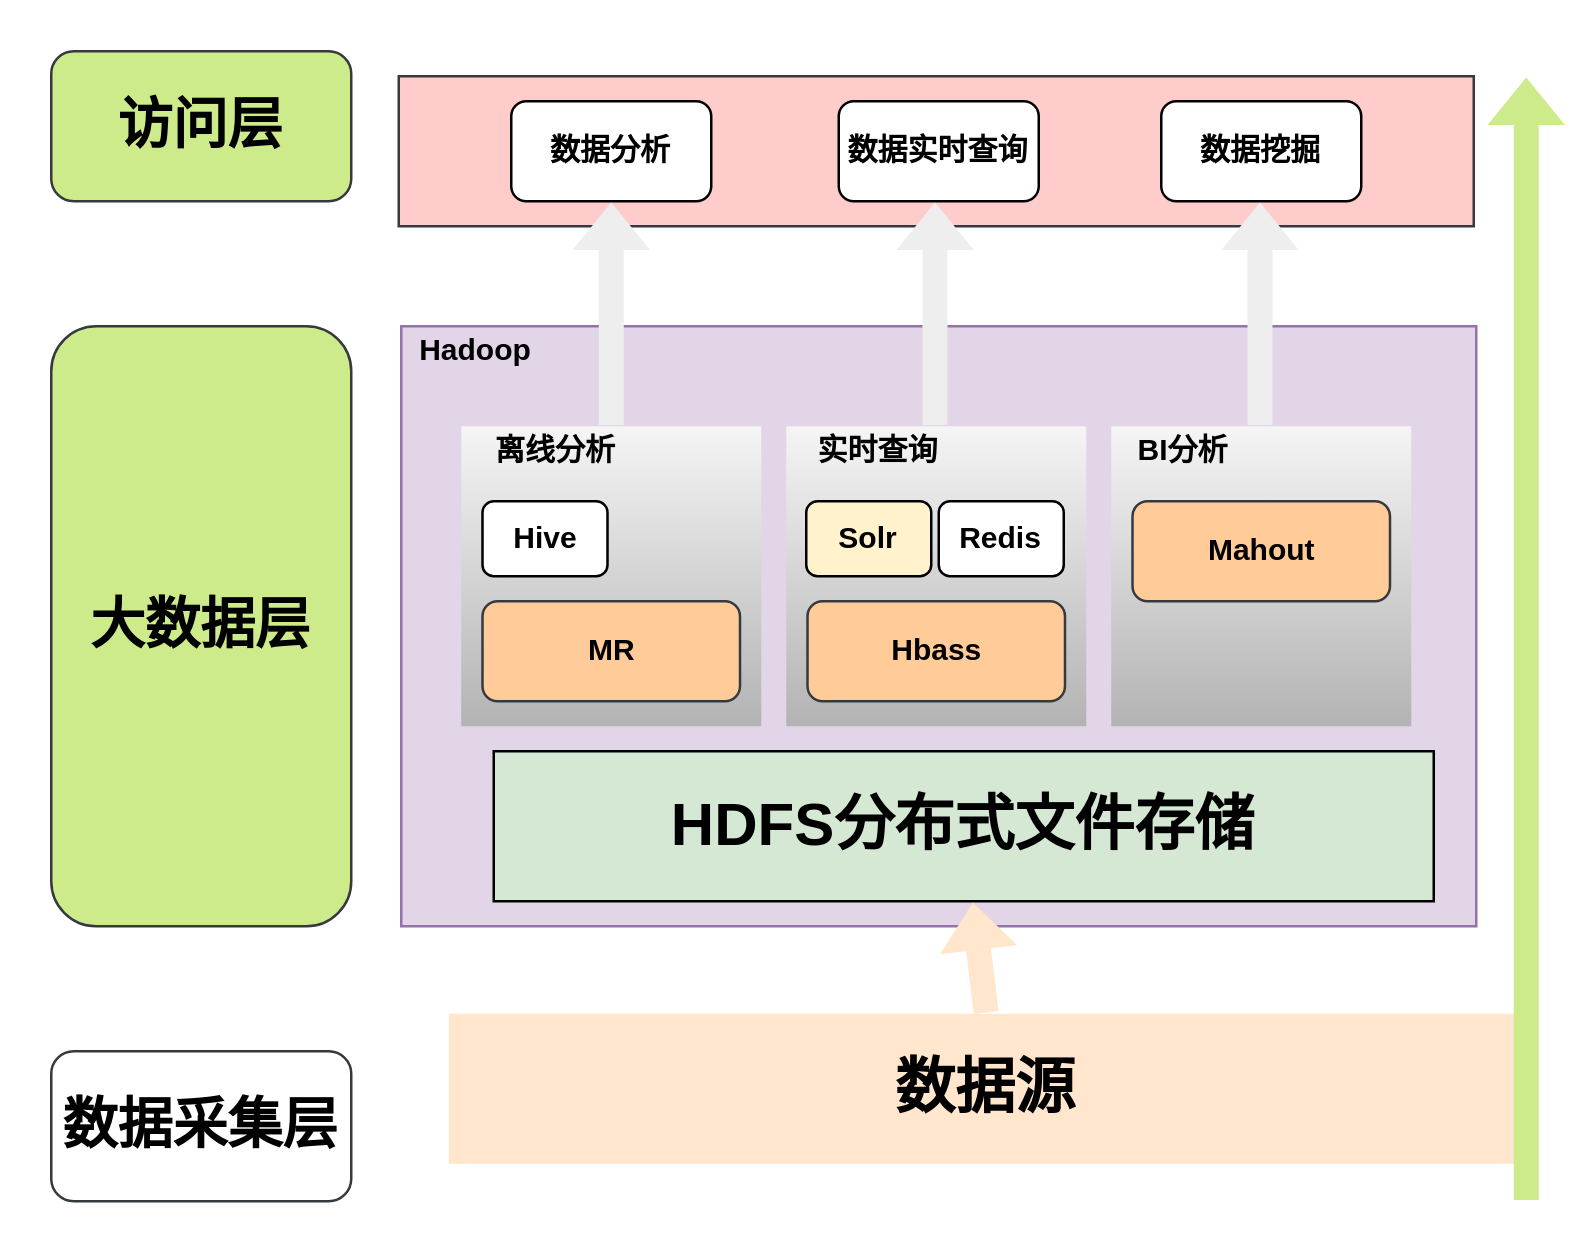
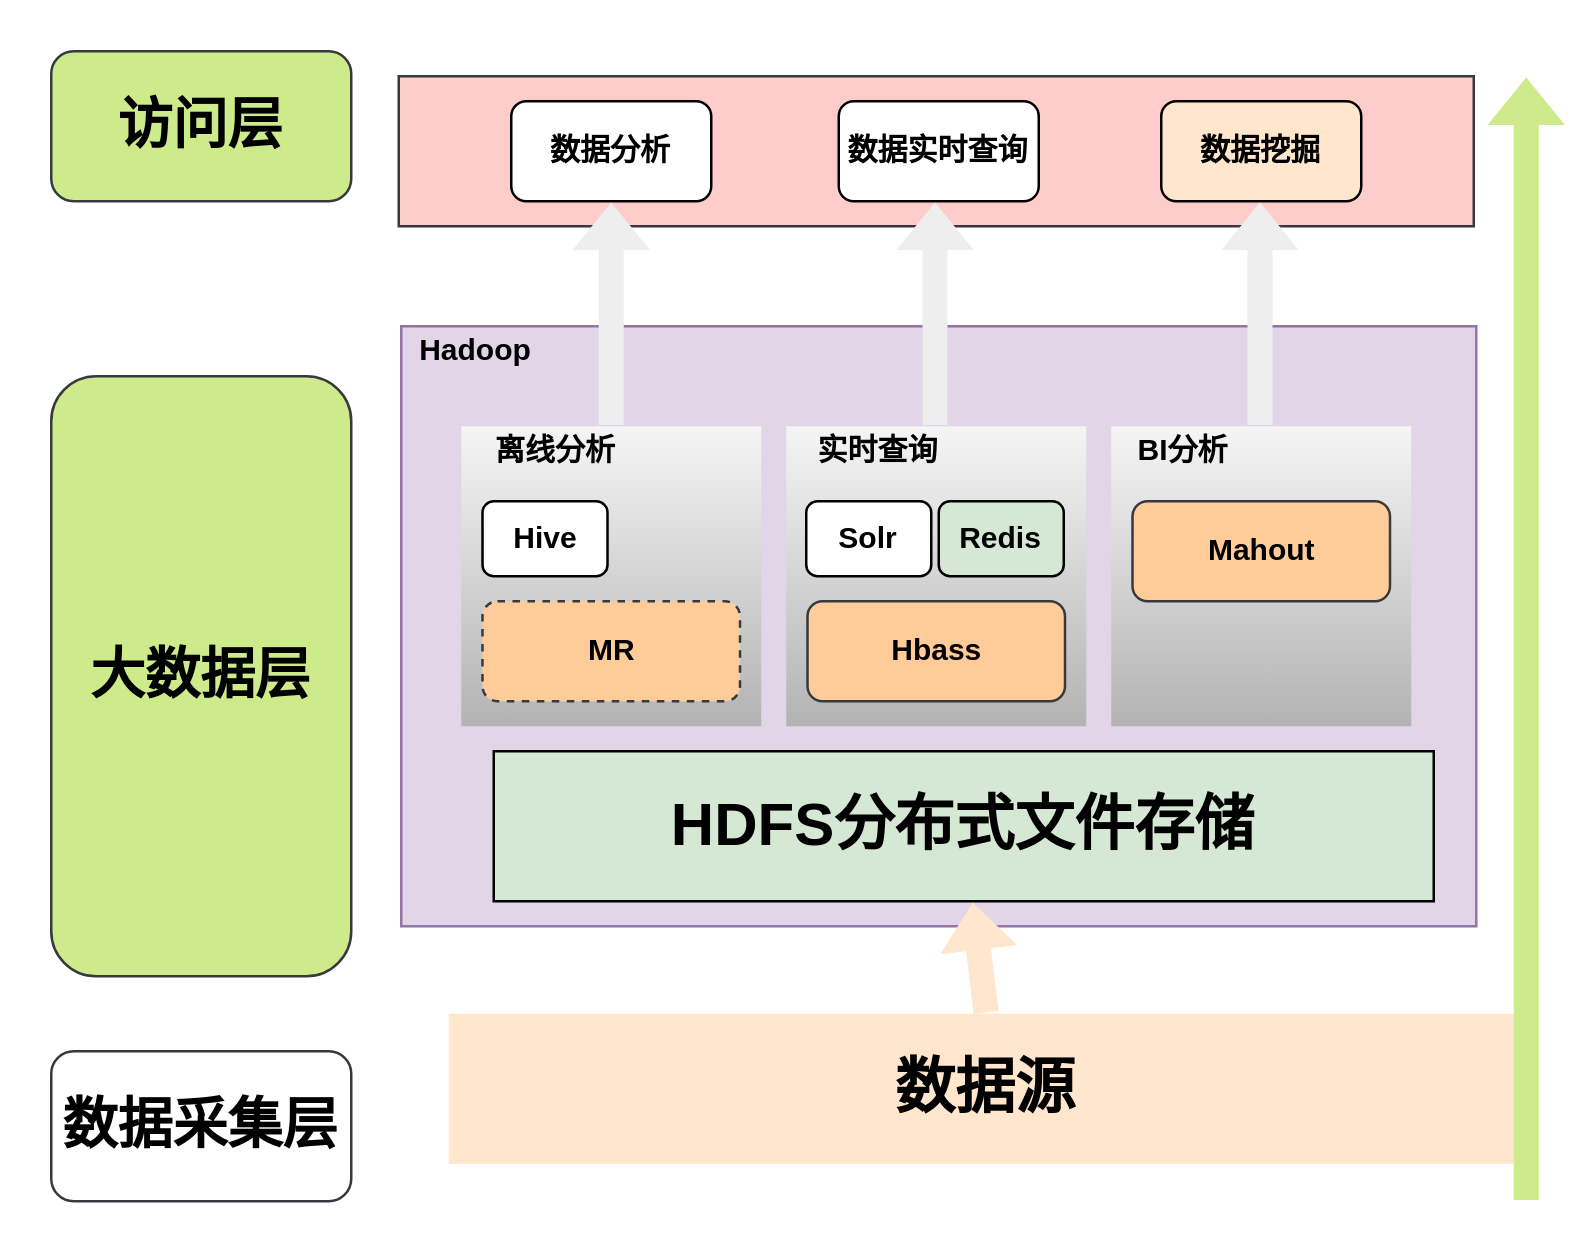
node "数据挖掘": fillcolor #ffffff -> #ffe6cc
node "Solr": fillcolor #fff2cc -> #ffffff
node "Redis": fillcolor #ffffff -> #d5e8d4
node "大数据层": moved (201, 626) -> (201, 676)
node "MR": style solid -> dashed
